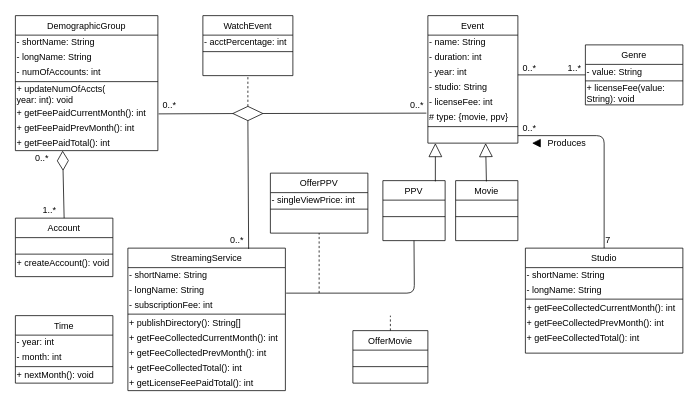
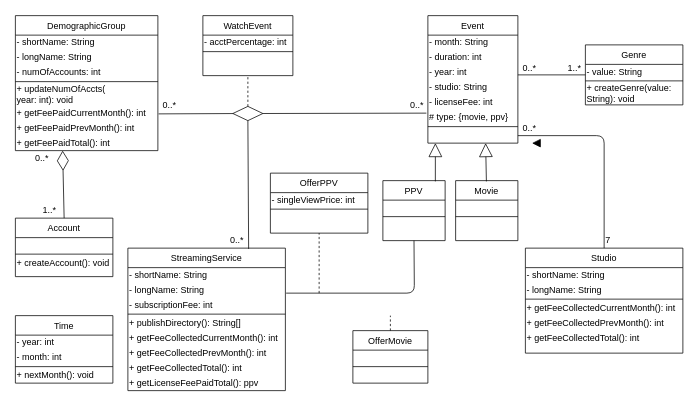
node "- name: String": label "- name: String" -> "- month: String"
node "+ licenseFee(value: String): void": label "+ licenseFee(value: String): void" -> "+ createGenre(value: String): void"
node "Produces": removed
node "+ getLicenseFeePaidTotal(): int": label "+ getLicenseFeePaidTotal(): int" -> "+ getLicenseFeePaidTotal(): ppv"
